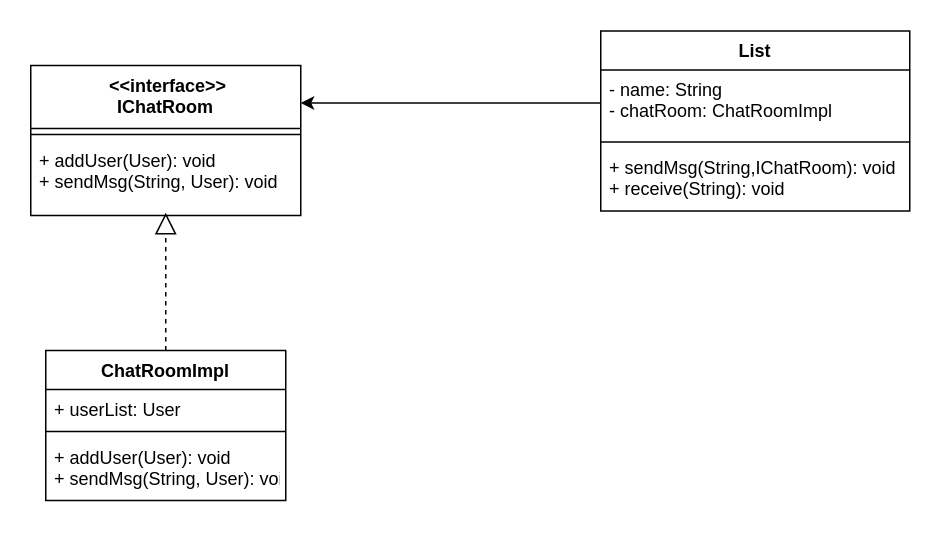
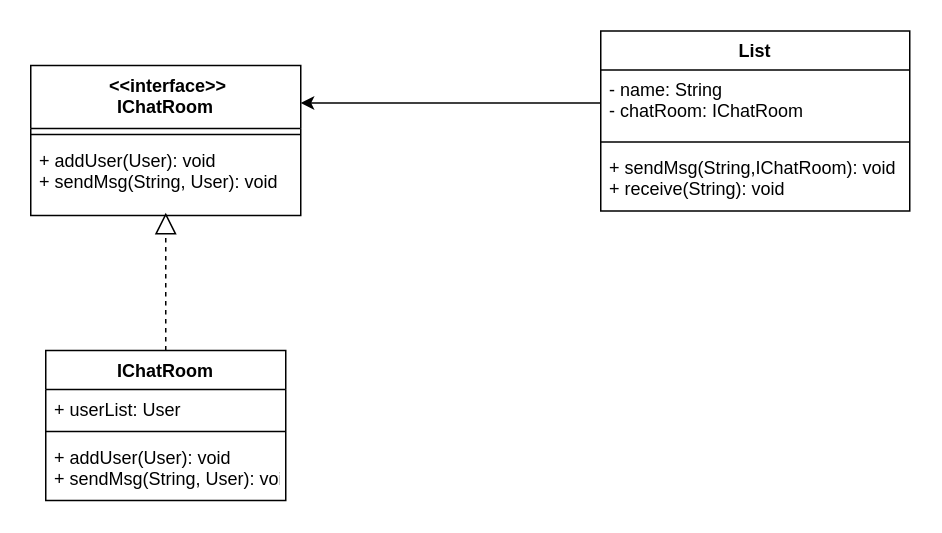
node "- name: String - chatRoom: ChatRoomImpl": label "- name: String - chatRoom: ChatRoomImpl" -> "- name: String - chatRoom: IChatRoom"
node "ChatRoomImpl": label "ChatRoomImpl" -> "IChatRoom"
